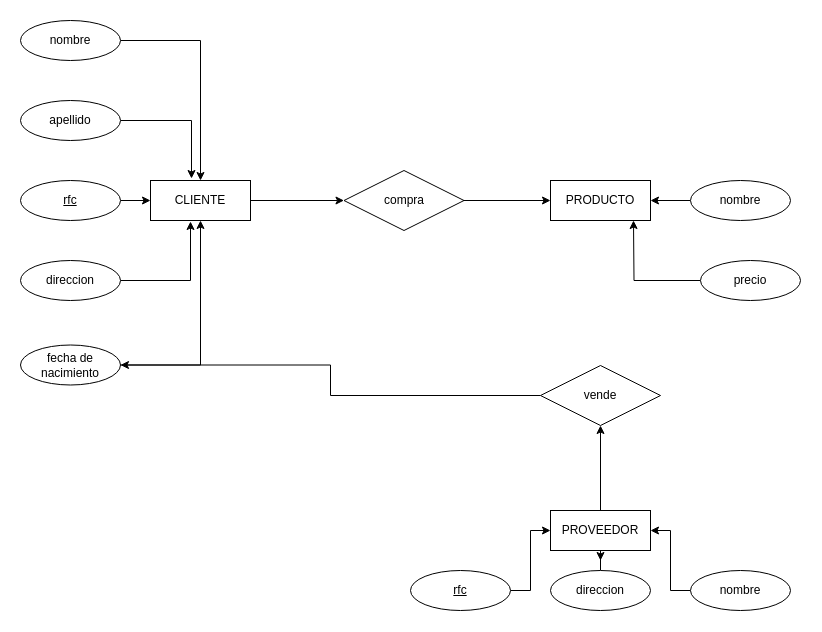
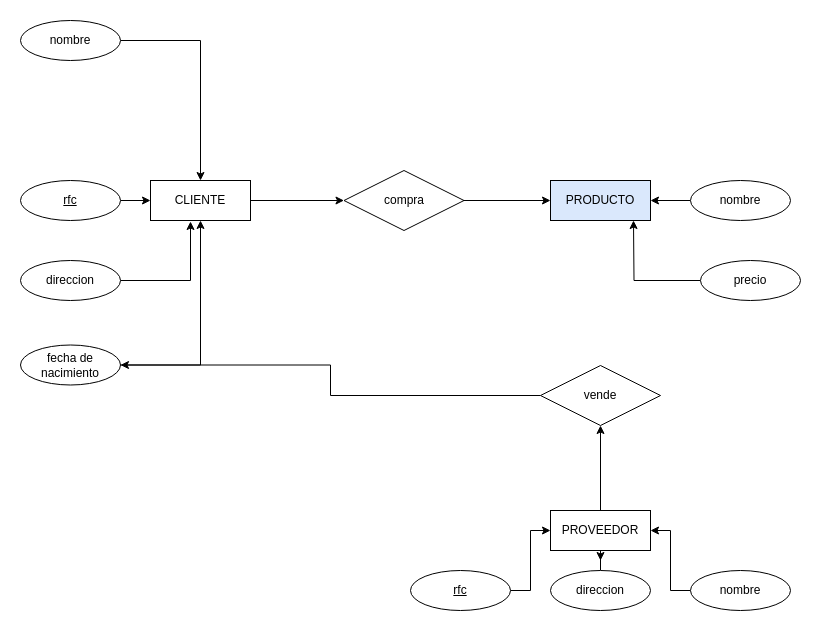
node "apellido": removed
edge "apellido" -> "CLIENTE": removed
node "PRODUCTO": fillcolor #ffffff -> #dae8fc
